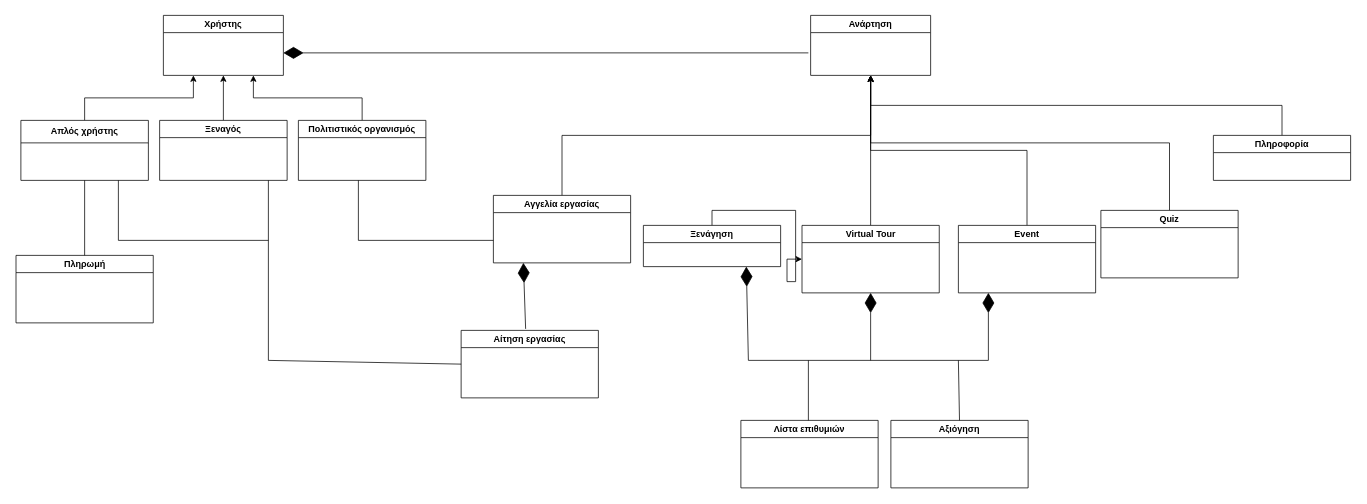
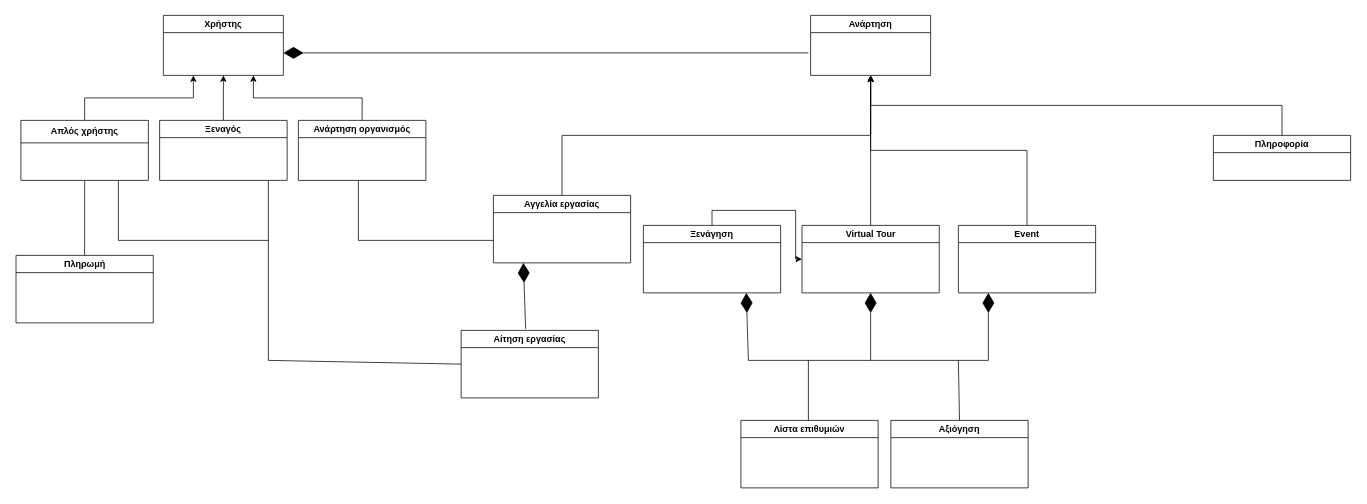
node "Πολιτιστικός οργανισμός": label "Πολιτιστικός οργανισμός" -> "Ανάρτηση οργανισμός"
edge "Quiz" -> "Ανάρτηση": removed
node "Quiz": removed
node "Ξενάγηση": size 137x41 -> 137x68
